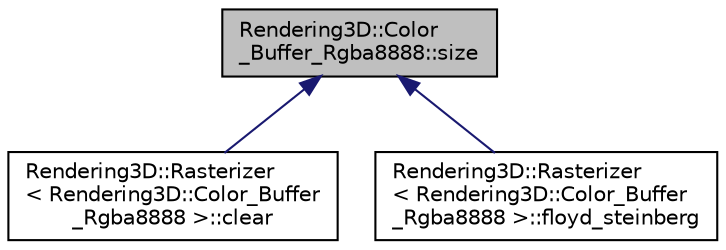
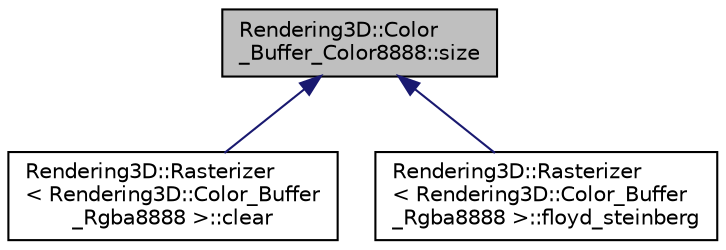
node "Rendering3D::Color _Buffer_Rgba8888::size": label "Rendering3D::Color _Buffer_Rgba8888::size" -> "Rendering3D::Color _Buffer_Color8888::size"
